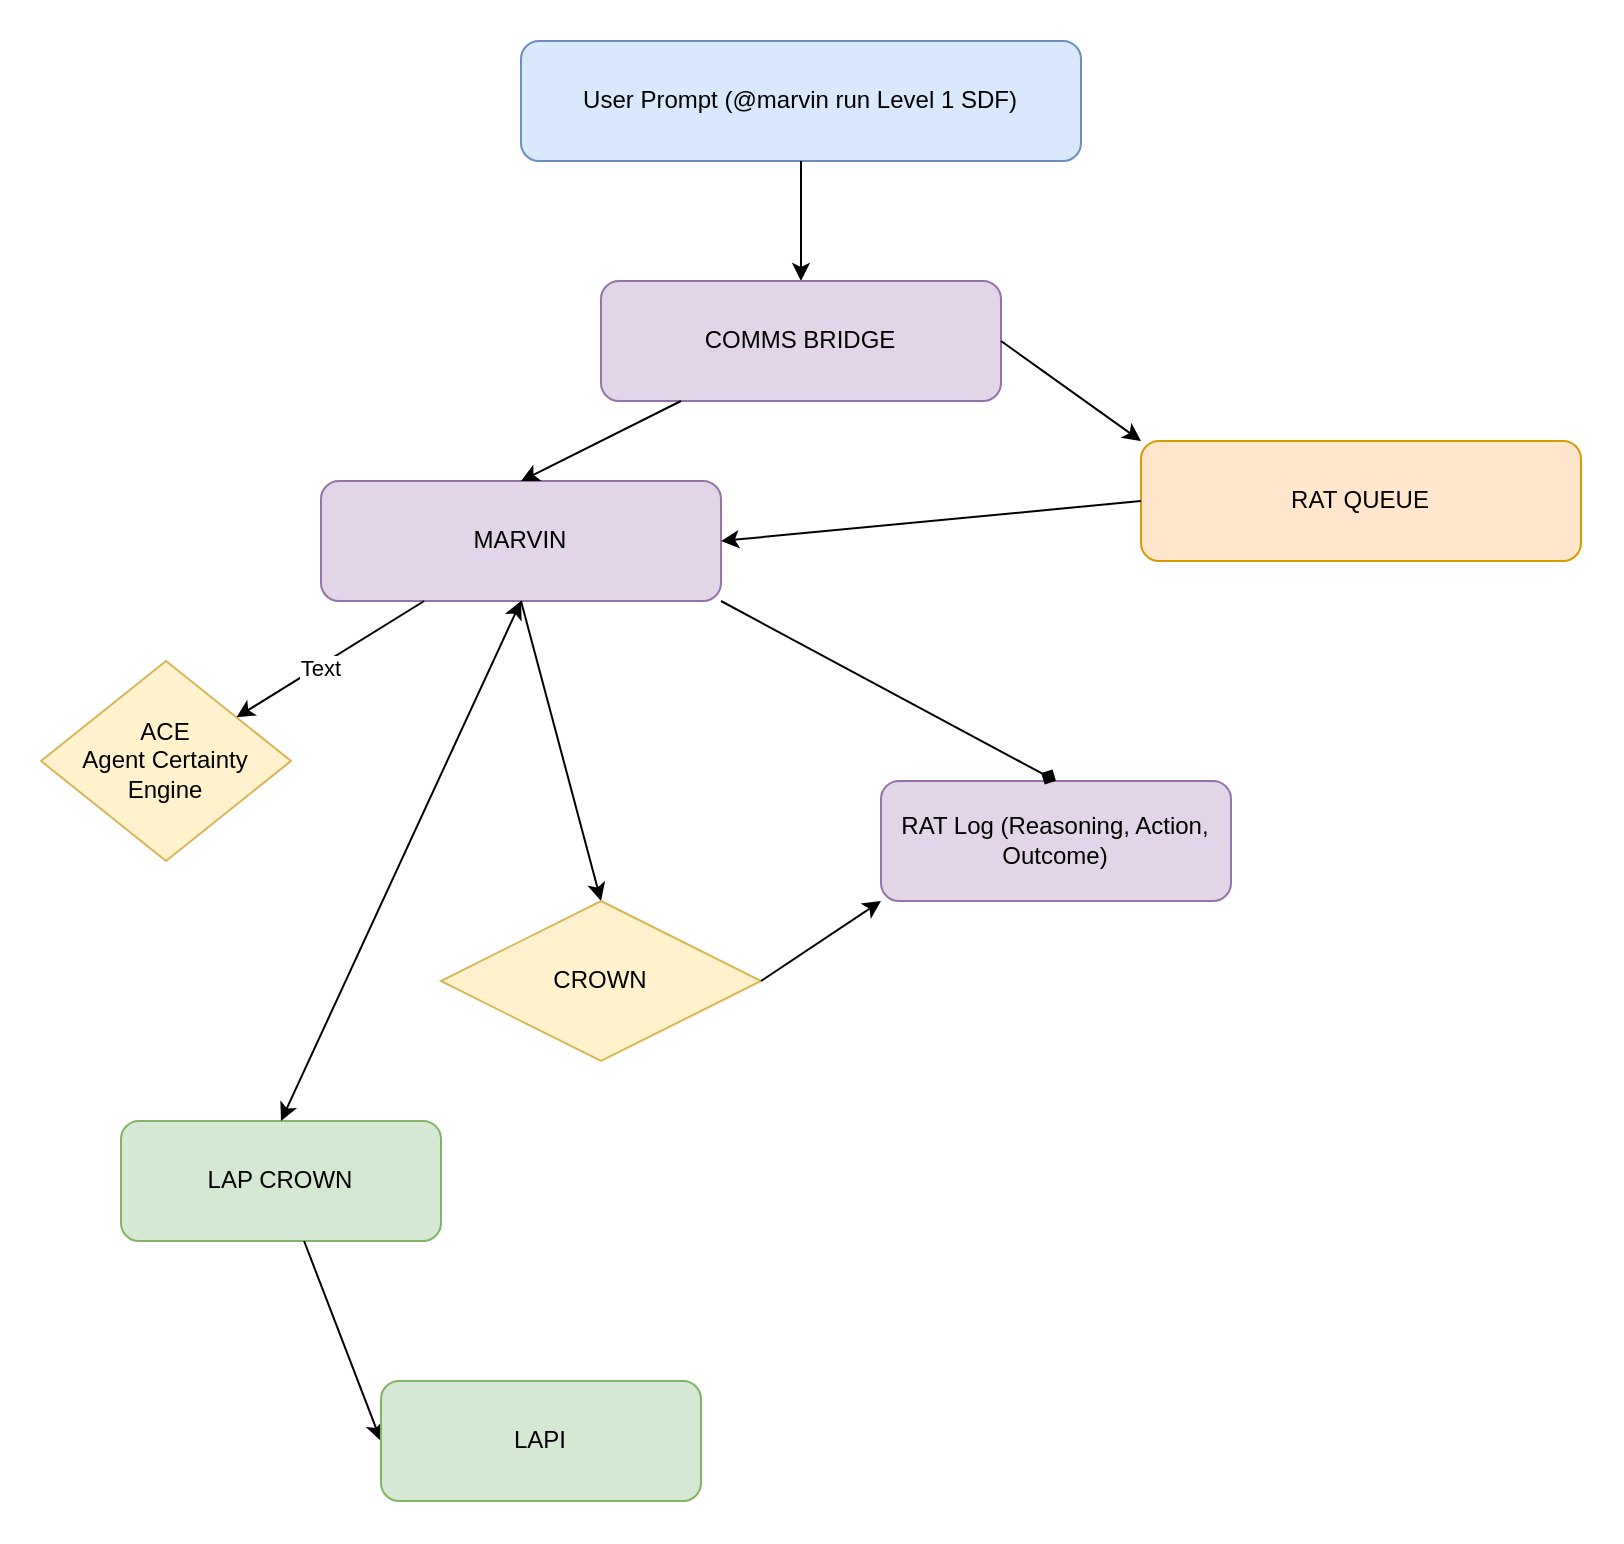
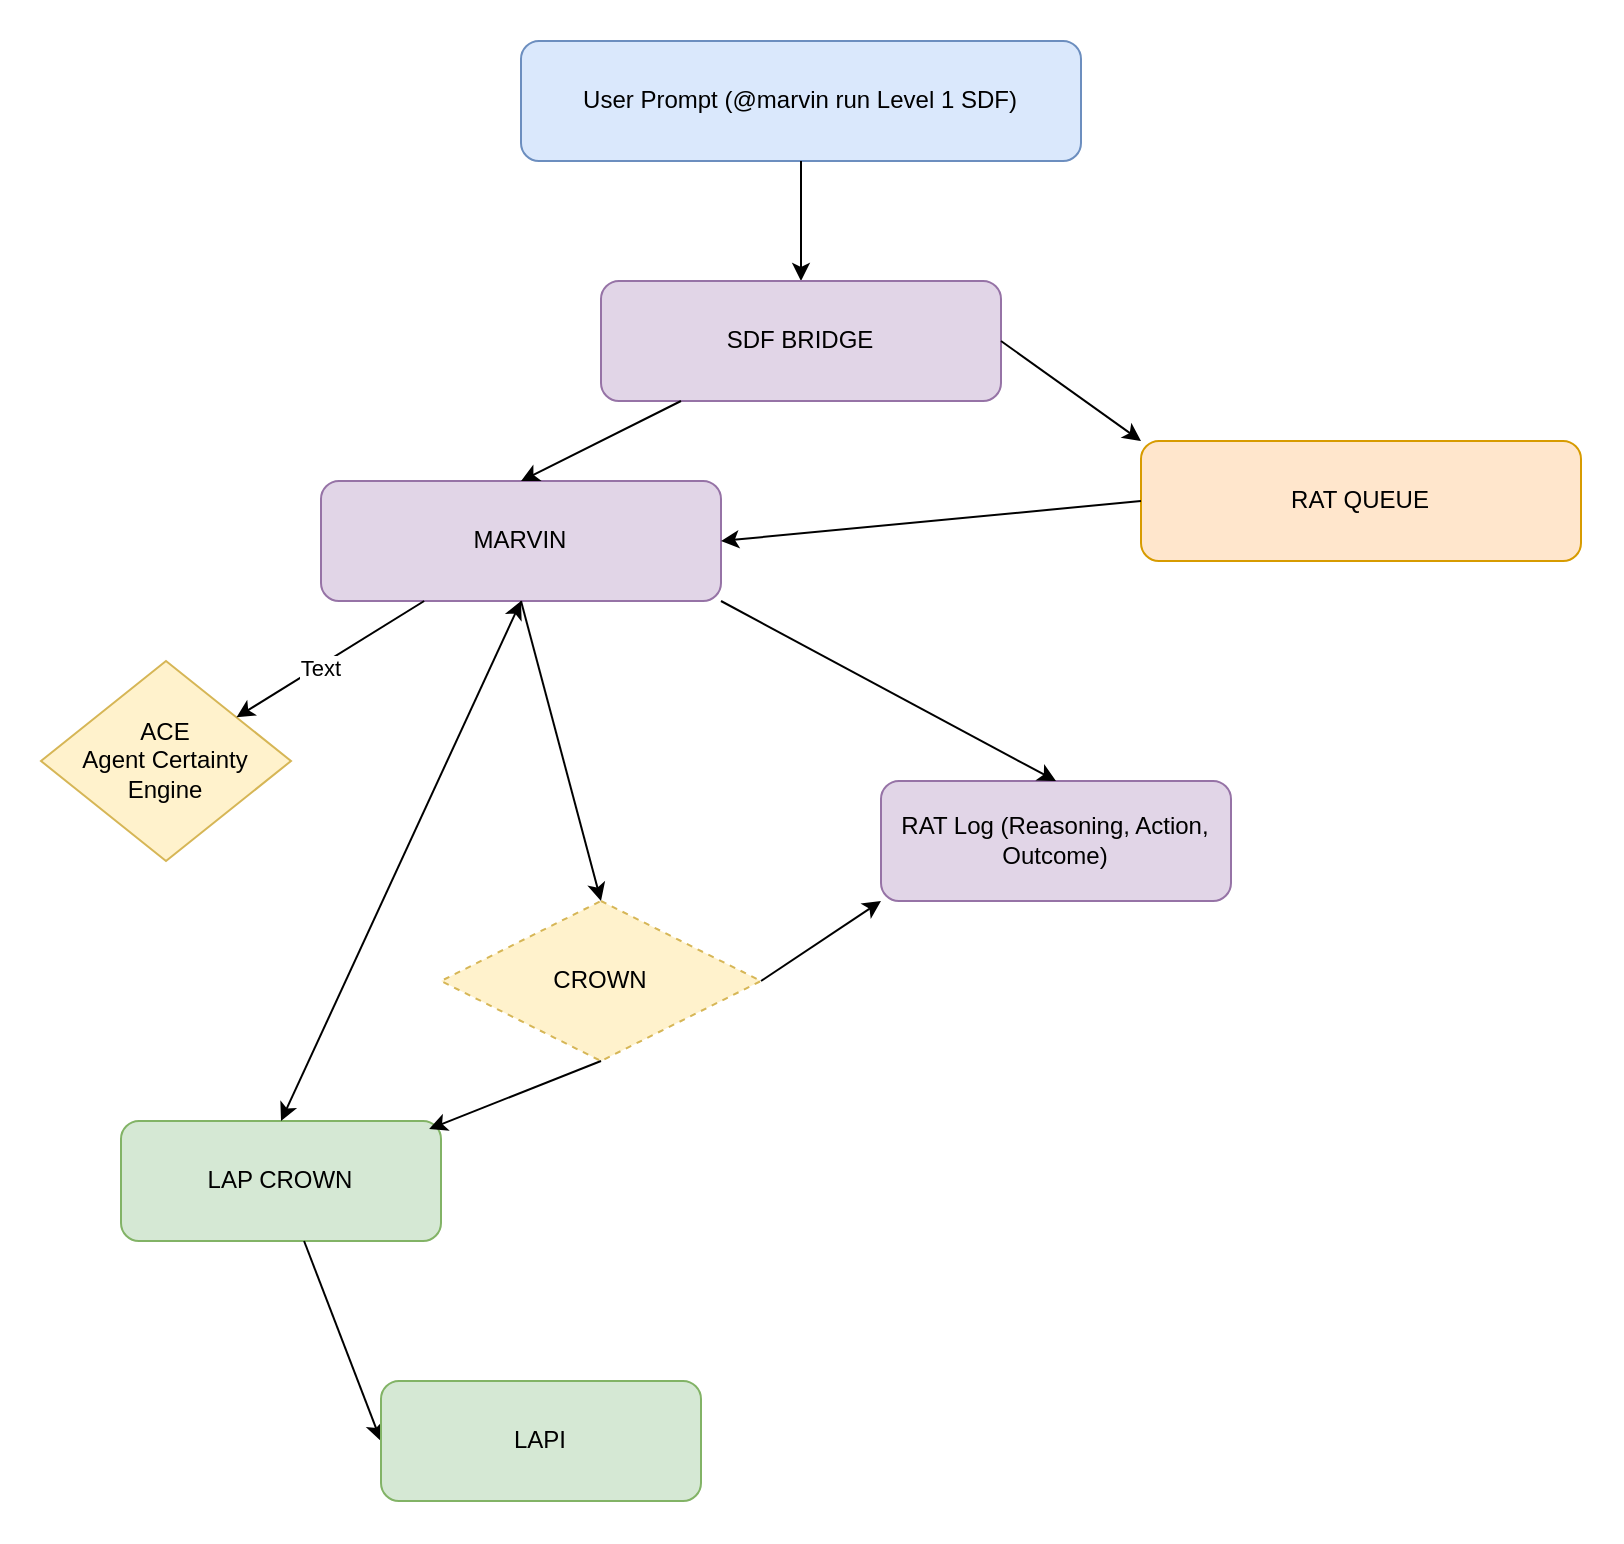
node "COMMS BRIDGE": label "COMMS BRIDGE" -> "SDF BRIDGE"
edge "MARVIN" -> "RAT Log (Reasoning, Action, Outcome)": arrowhead diamond -> classic
node "CROWN": style solid -> dashed
edge "CROWN" -> "LAP CROWN": added
